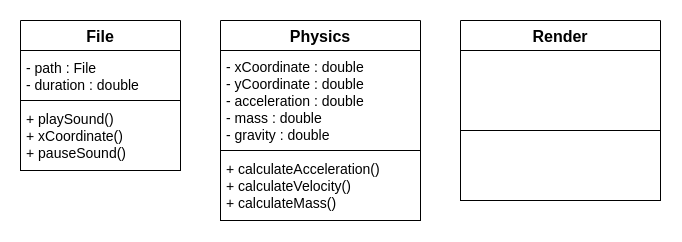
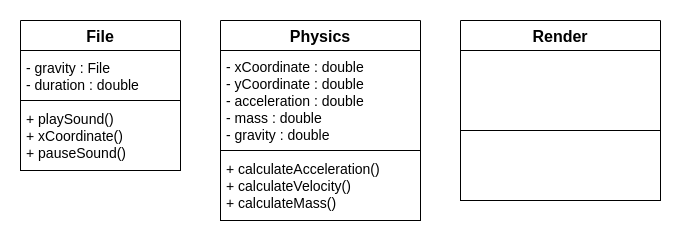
node "- path : File - duration : double": label "- path : File - duration : double" -> "- gravity : File - duration : double"
